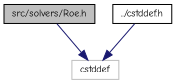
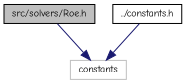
node "../cstddef.h": label "../cstddef.h" -> "../constants.h"
node "cstddef": label "cstddef" -> "constants"
